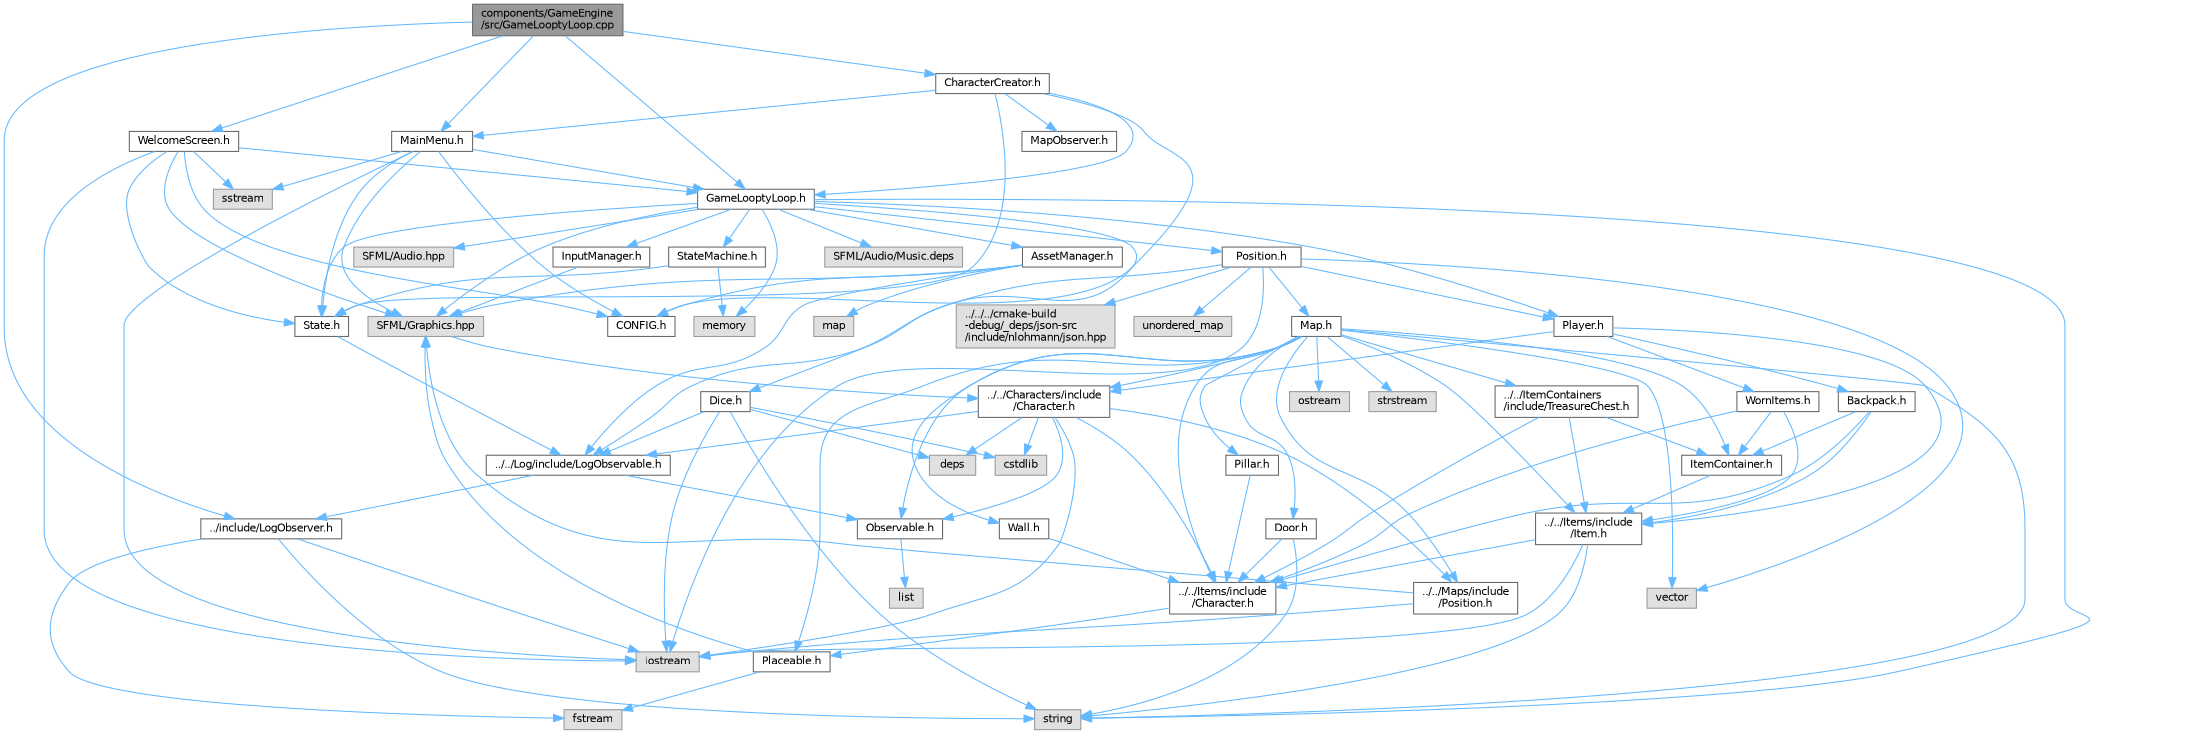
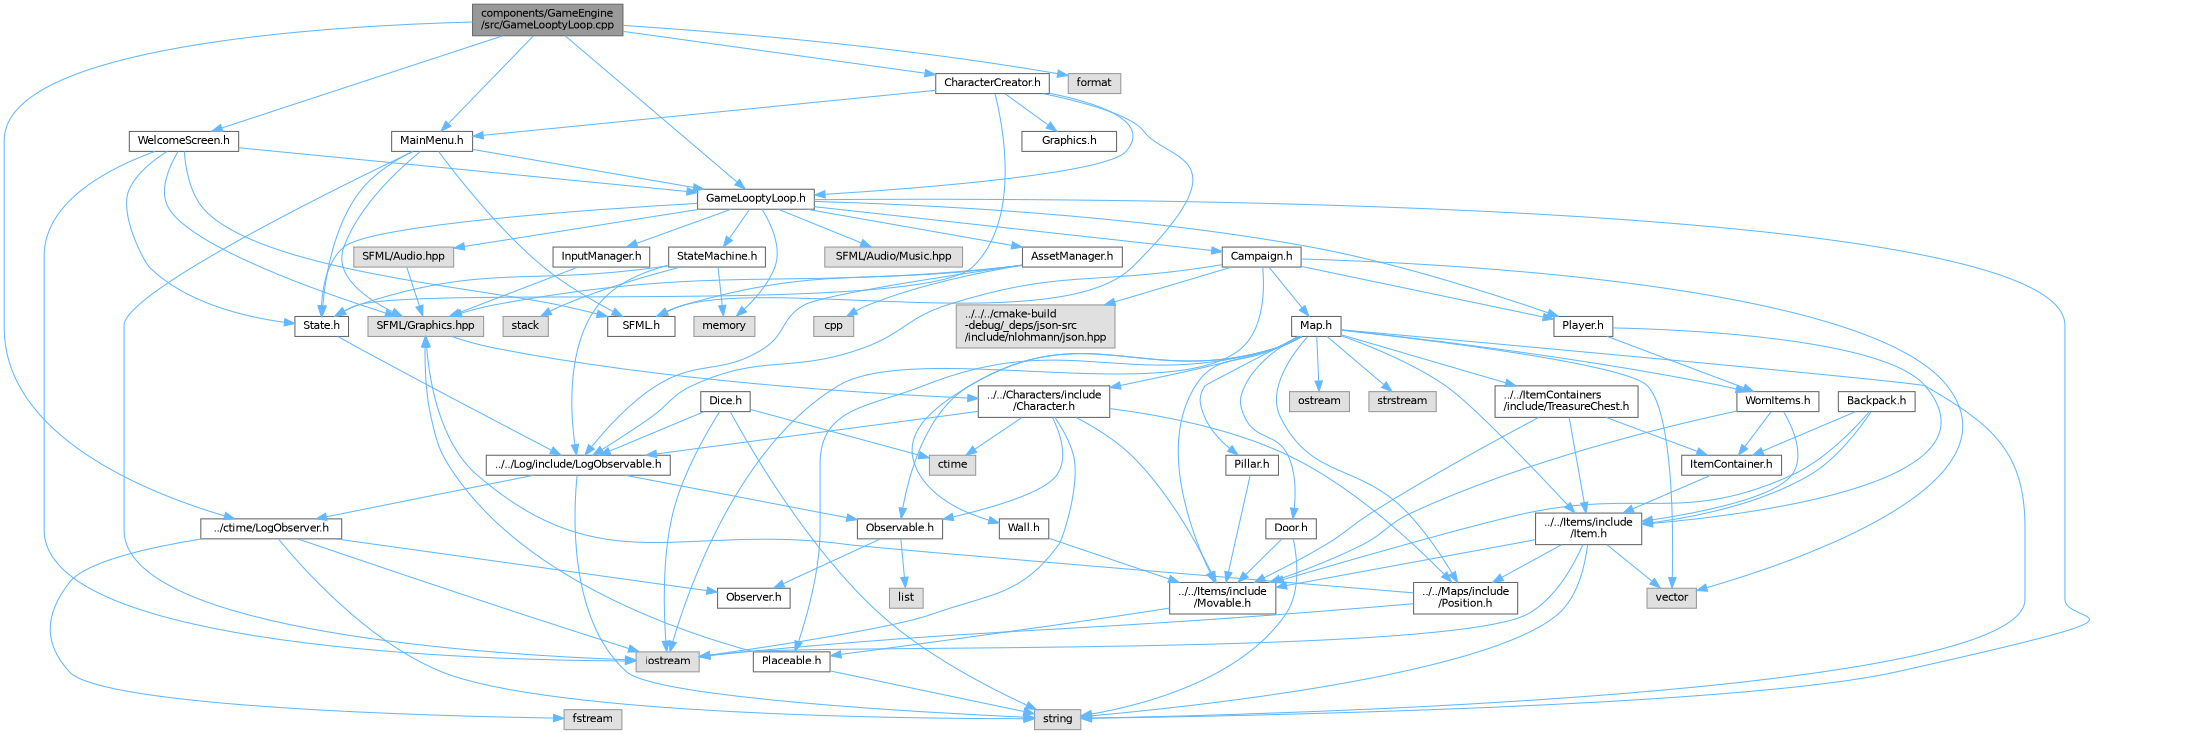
node "format": added
node "MapObserver.h": label "MapObserver.h" -> "Graphics.h"
node "sstream": removed
edge "GameLooptyLoop.h" -> "SFML/Graphics.hpp": now "SFML/Audio.hpp" -> "SFML/Graphics.hpp"
node "SFML/Audio/Music.deps": label "SFML/Audio/Music.deps" -> "SFML/Audio/Music.hpp"
node "Position.h": label "Position.h" -> "Campaign.h"
edge "GameLooptyLoop.h" -> "Dice.h": removed
node "stack": added
node "CONFIG.h": label "CONFIG.h" -> "SFML.h"
node "map": label "map" -> "cpp"
node "unordered_map": removed
edge "StateMachine.h" -> "../../Log/include/LogObservable.h": added
edge "Player.h" -> "Backpack.h": removed
edge "Player.h" -> "../../Characters/include /Character.h": removed
edge "Map.h" -> "ItemContainer.h": now "Map.h" -> "WornItems.h"
node "deps": label "deps" -> "ctime"
node "cstdlib": removed
node "../include/LogObserver.h": label "../include/LogObserver.h" -> "../ctime/LogObserver.h"
edge "../../Items/include /Item.h" -> "../../Maps/include /Position.h": added
edge "../../Items/include /Item.h" -> "vector": added
node "Observer.h": added
node "../../Items/include /Character.h": label "../../Items/include /Character.h" -> "../../Items/include /Movable.h"
edge "Placeable.h" -> "fstream": now "Placeable.h" -> "string"
edge "../../Log/include/LogObservable.h" -> "string": added
